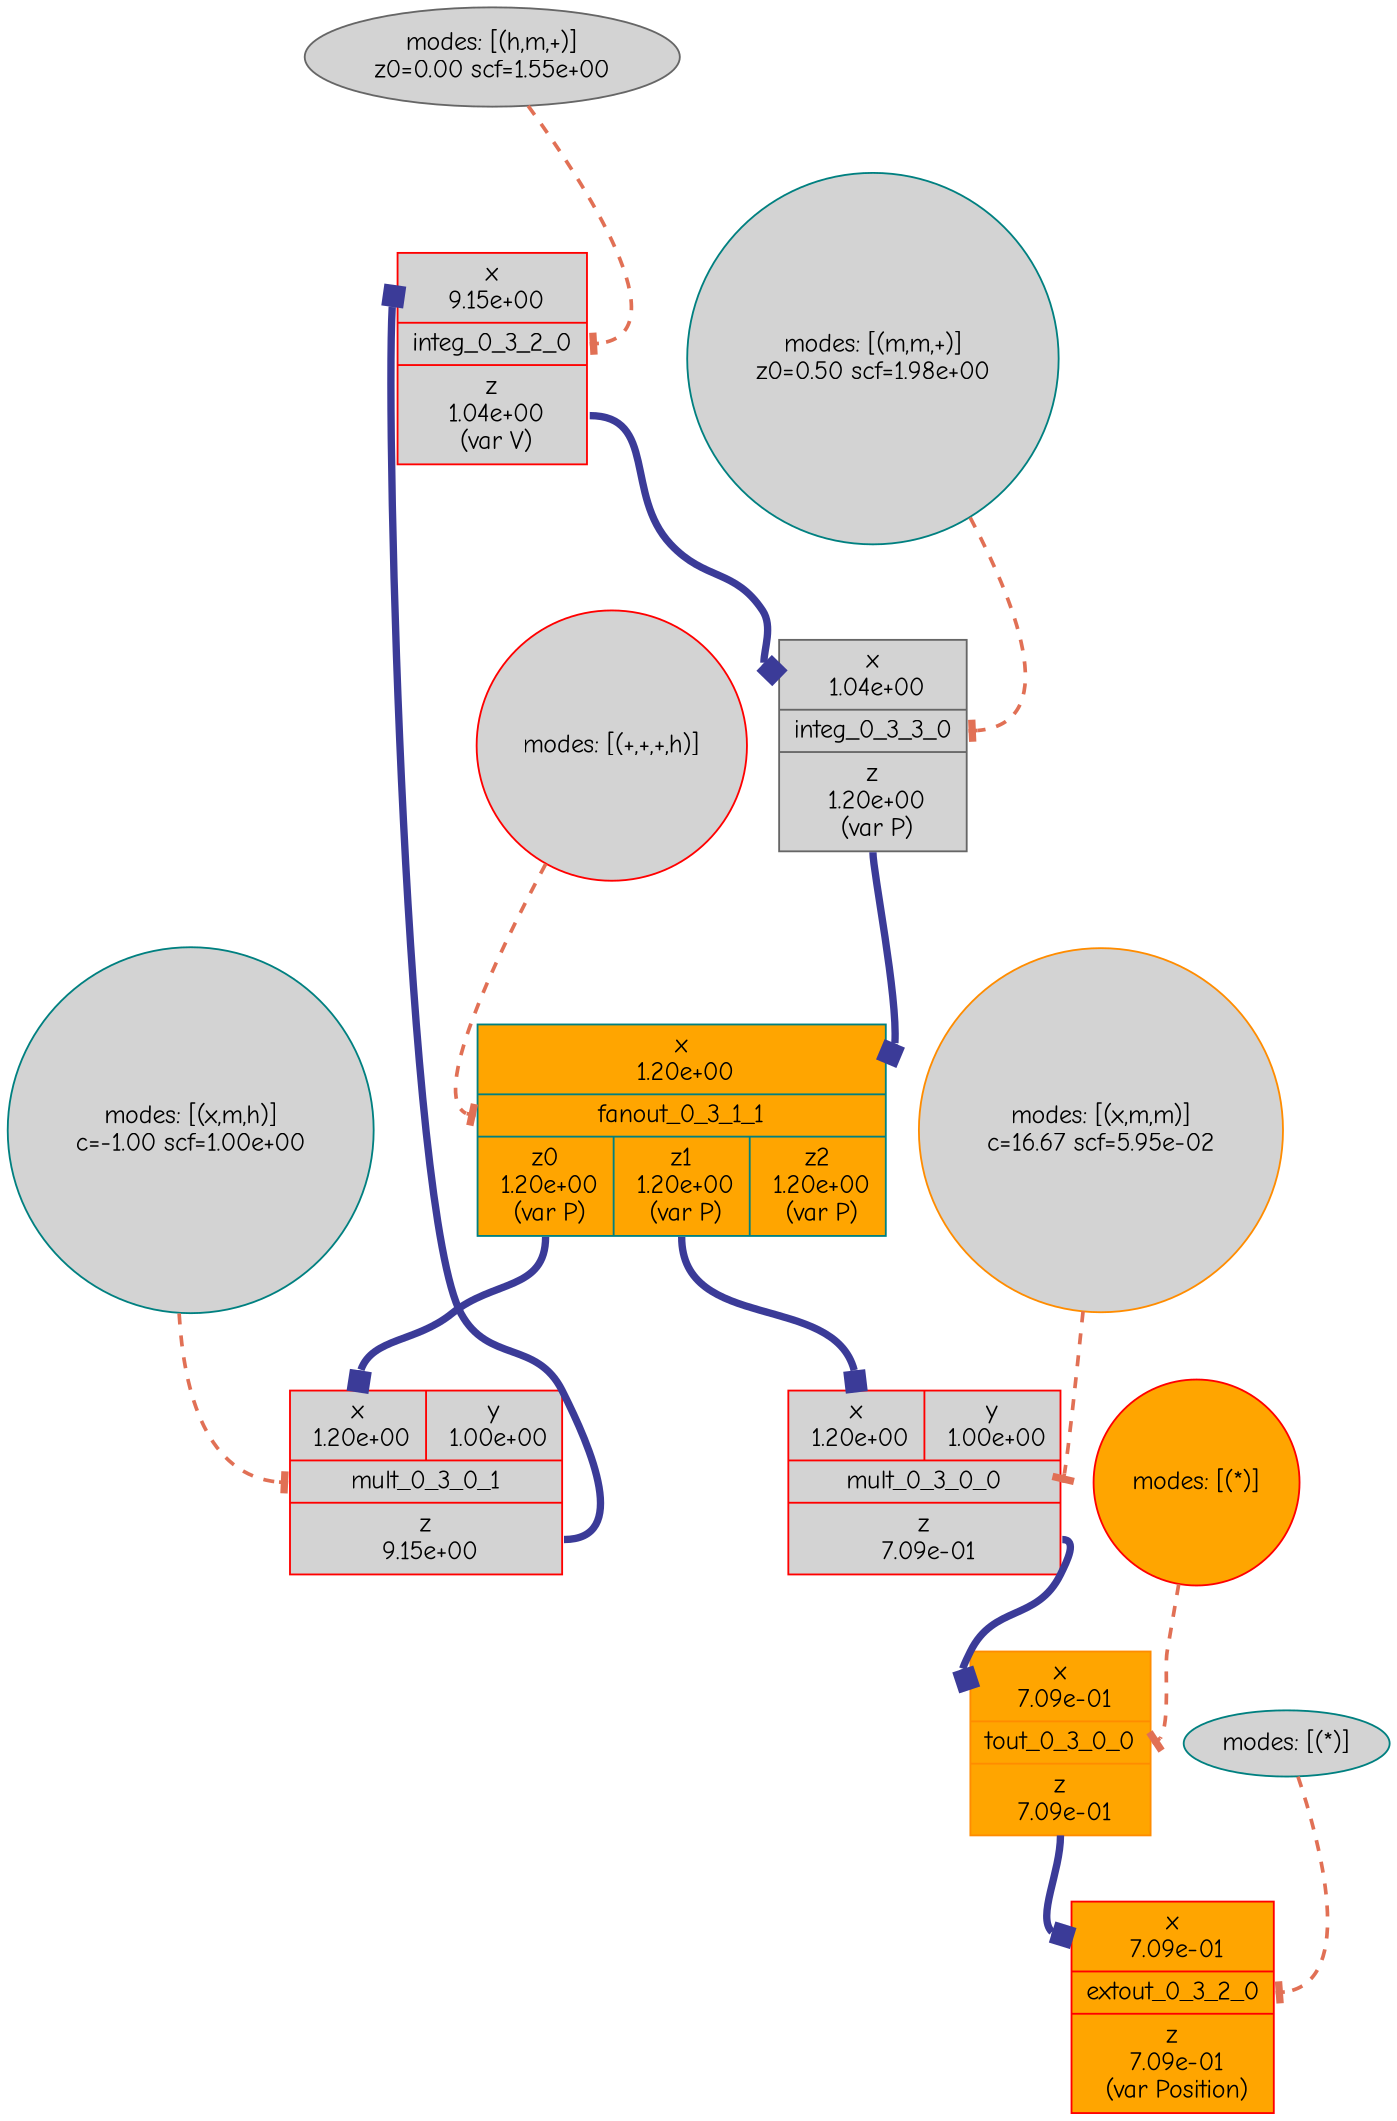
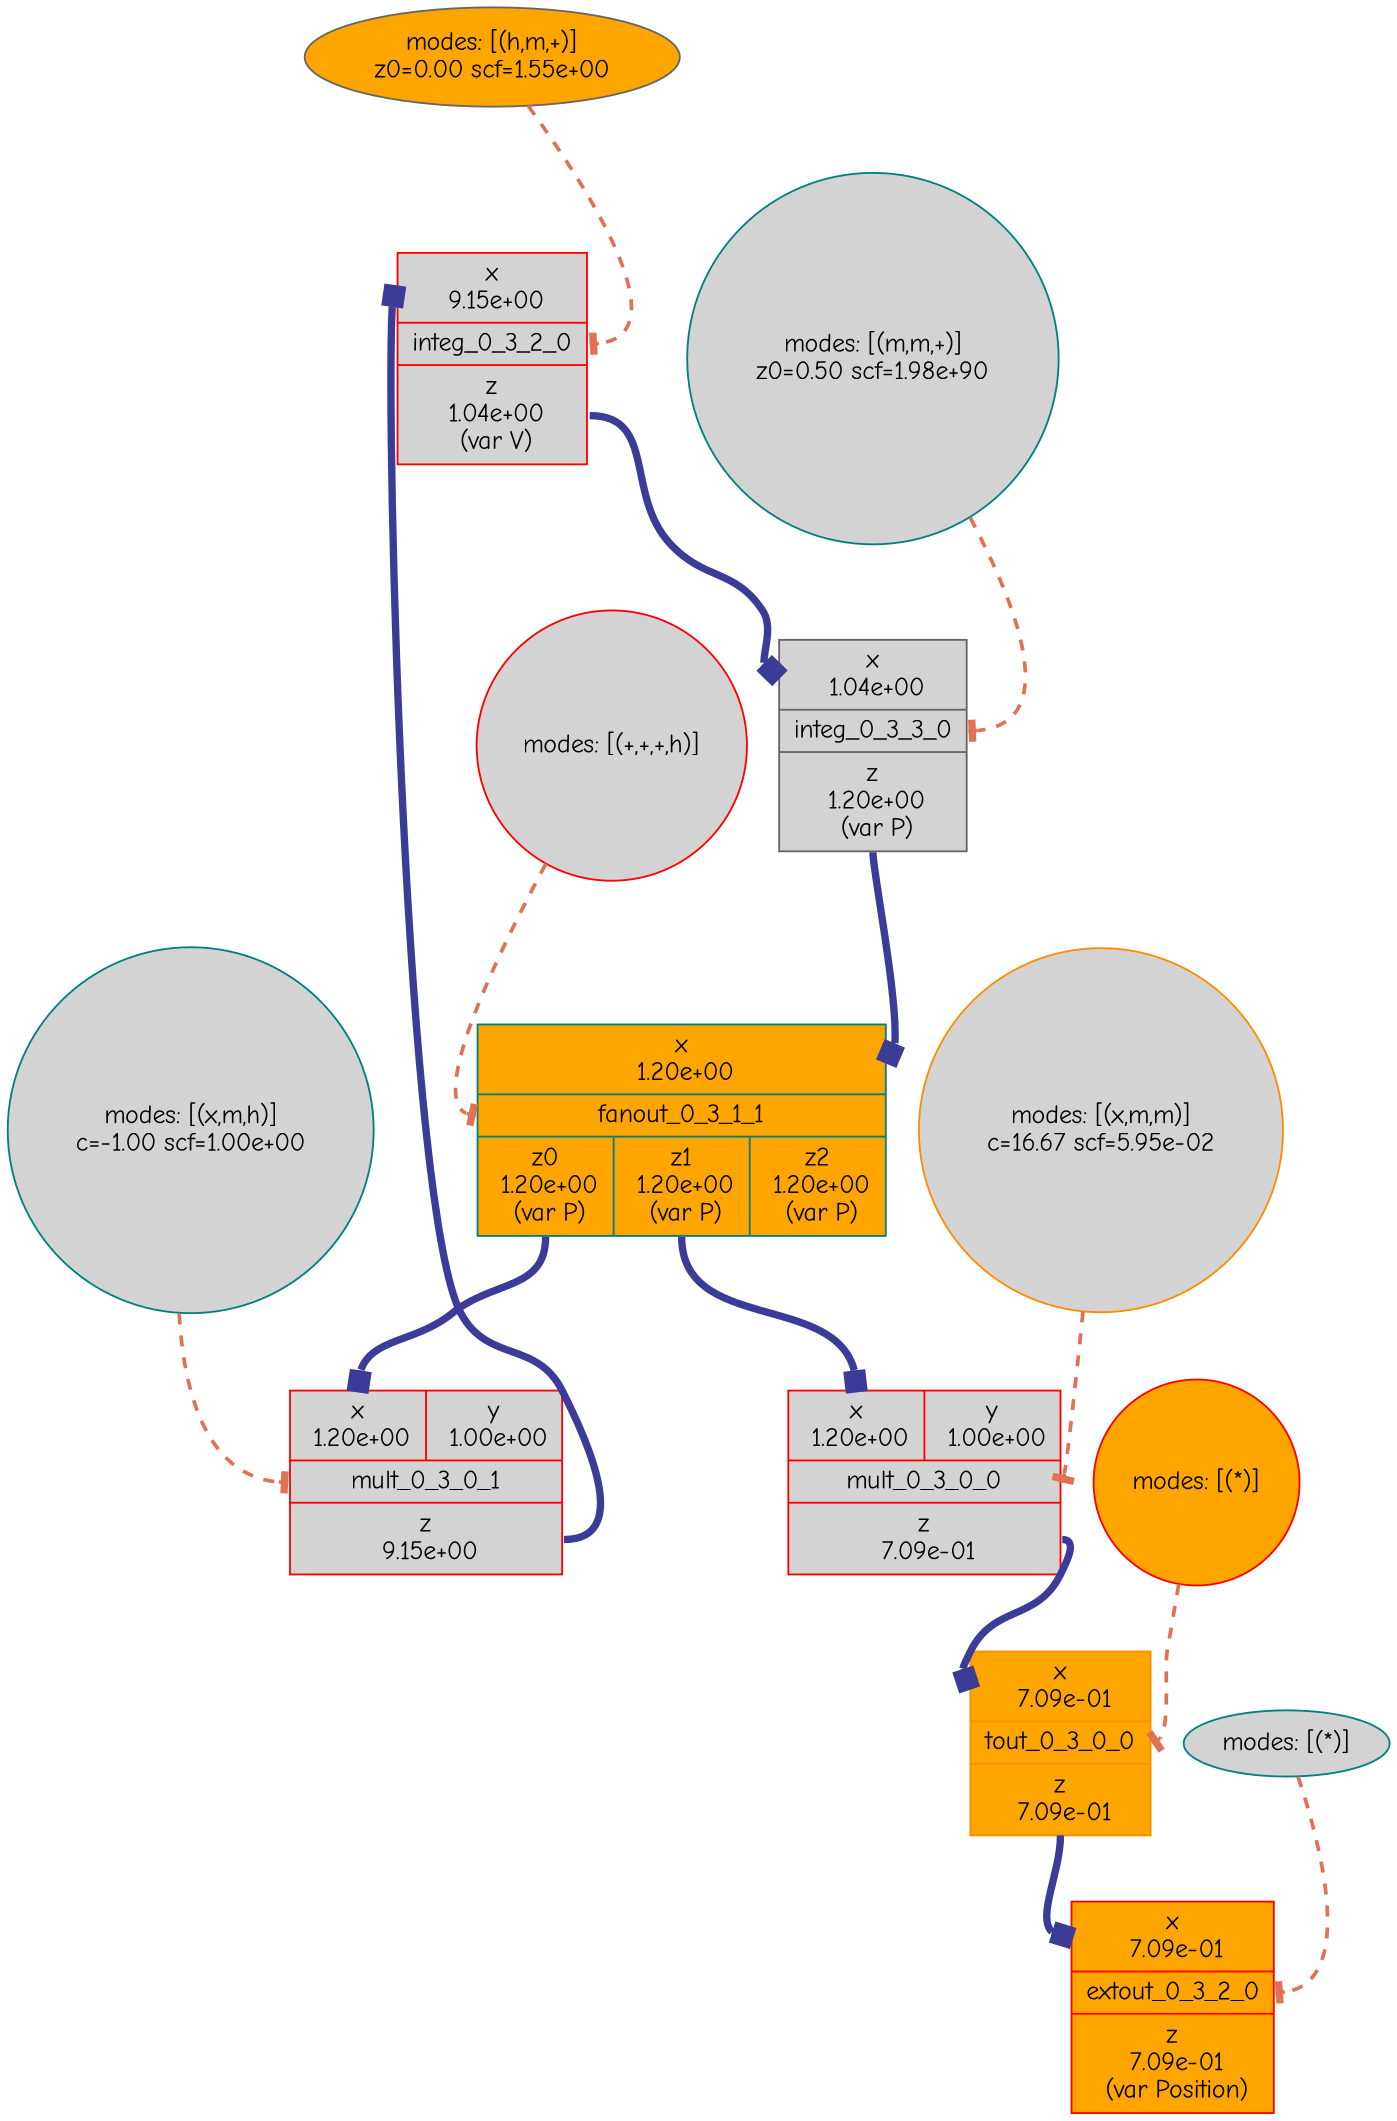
node "modes: [(h,m,+)] z0=0.00 scf=1.55e+00": fillcolor lightgrey -> orange
node "modes: [(m,m,+)] z0=0.50 scf=1.98e+00": label "modes: [(m,m,+)] z0=0.50 scf=1.98e+00" -> "modes: [(m,m,+)] z0=0.50 scf=1.98e+90"
